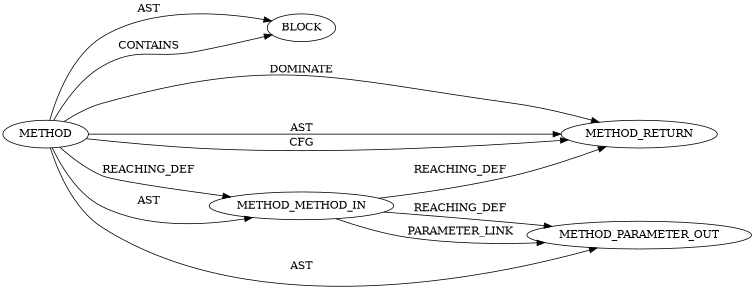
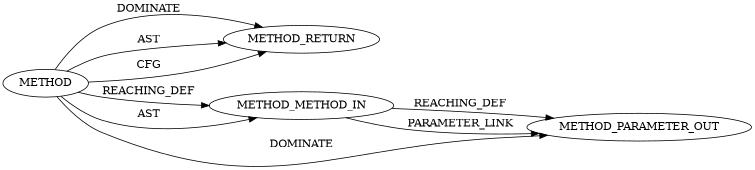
node "BLOCK": removed
edge "METHOD_METHOD_IN" -> "METHOD_RETURN": removed, label "REACHING_DEF"
edge "METHOD" -> "METHOD_PARAMETER_OUT": label "AST" -> "DOMINATE"
